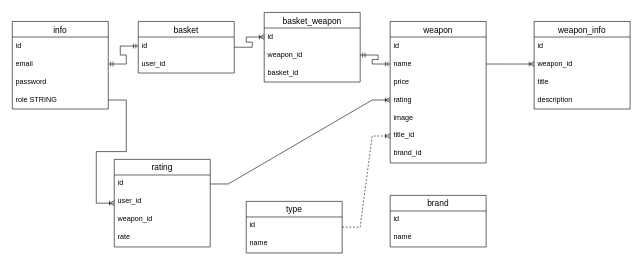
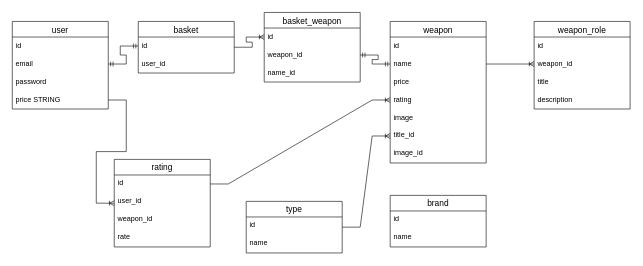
node "info": label "info" -> "user"
node "weapon_info": label "weapon_info" -> "weapon_role"
node "basket_id": label "basket_id" -> "name_id"
node "role STRING": label "role STRING" -> "price STRING"
node "brand_id": label "brand_id" -> "image_id"
edge "type" -> "title_id": style dashed -> solid
